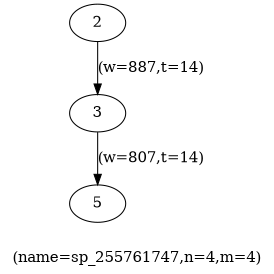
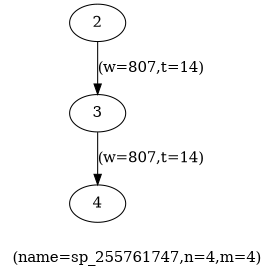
edge "2" -> "3": label "(w=887,t=14)" -> "(w=807,t=14)"
node "5": label "5" -> "4"
